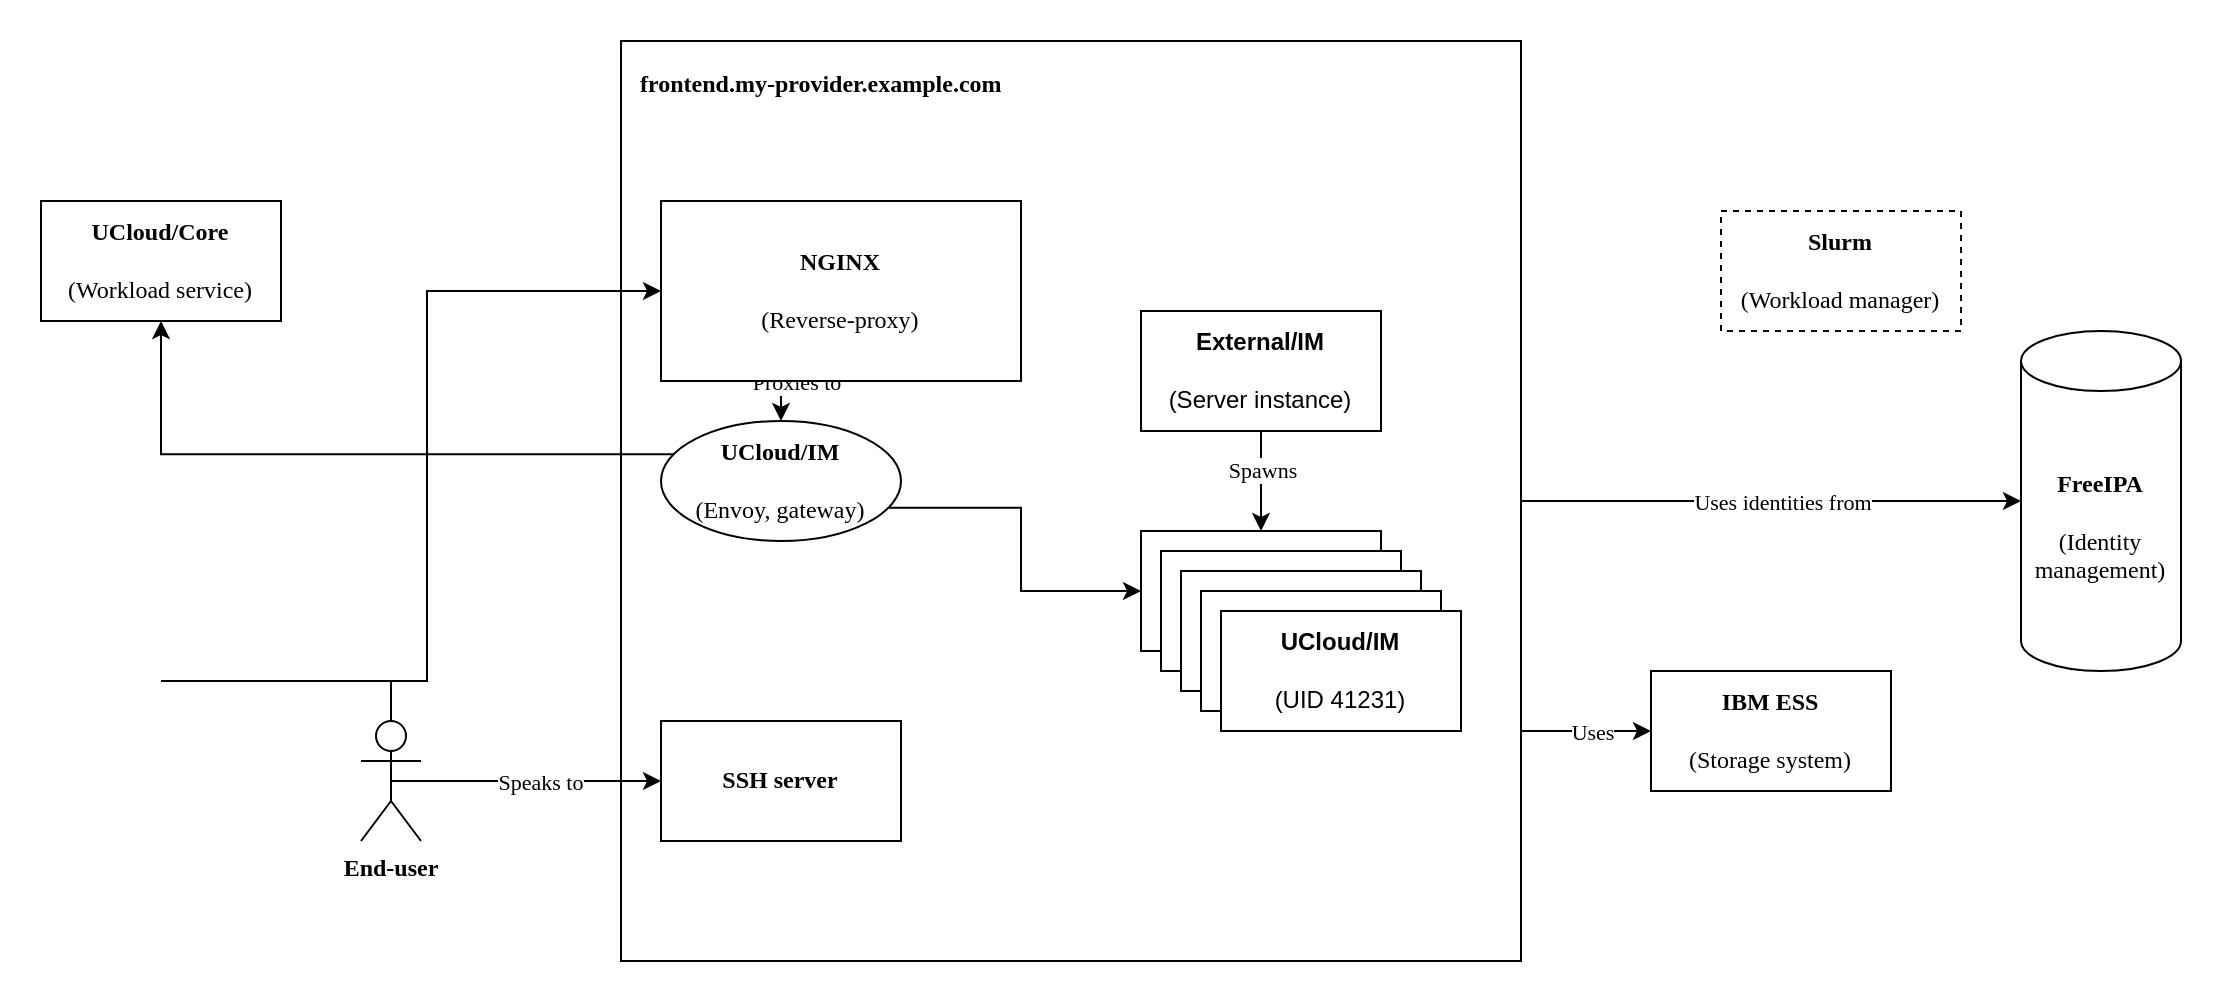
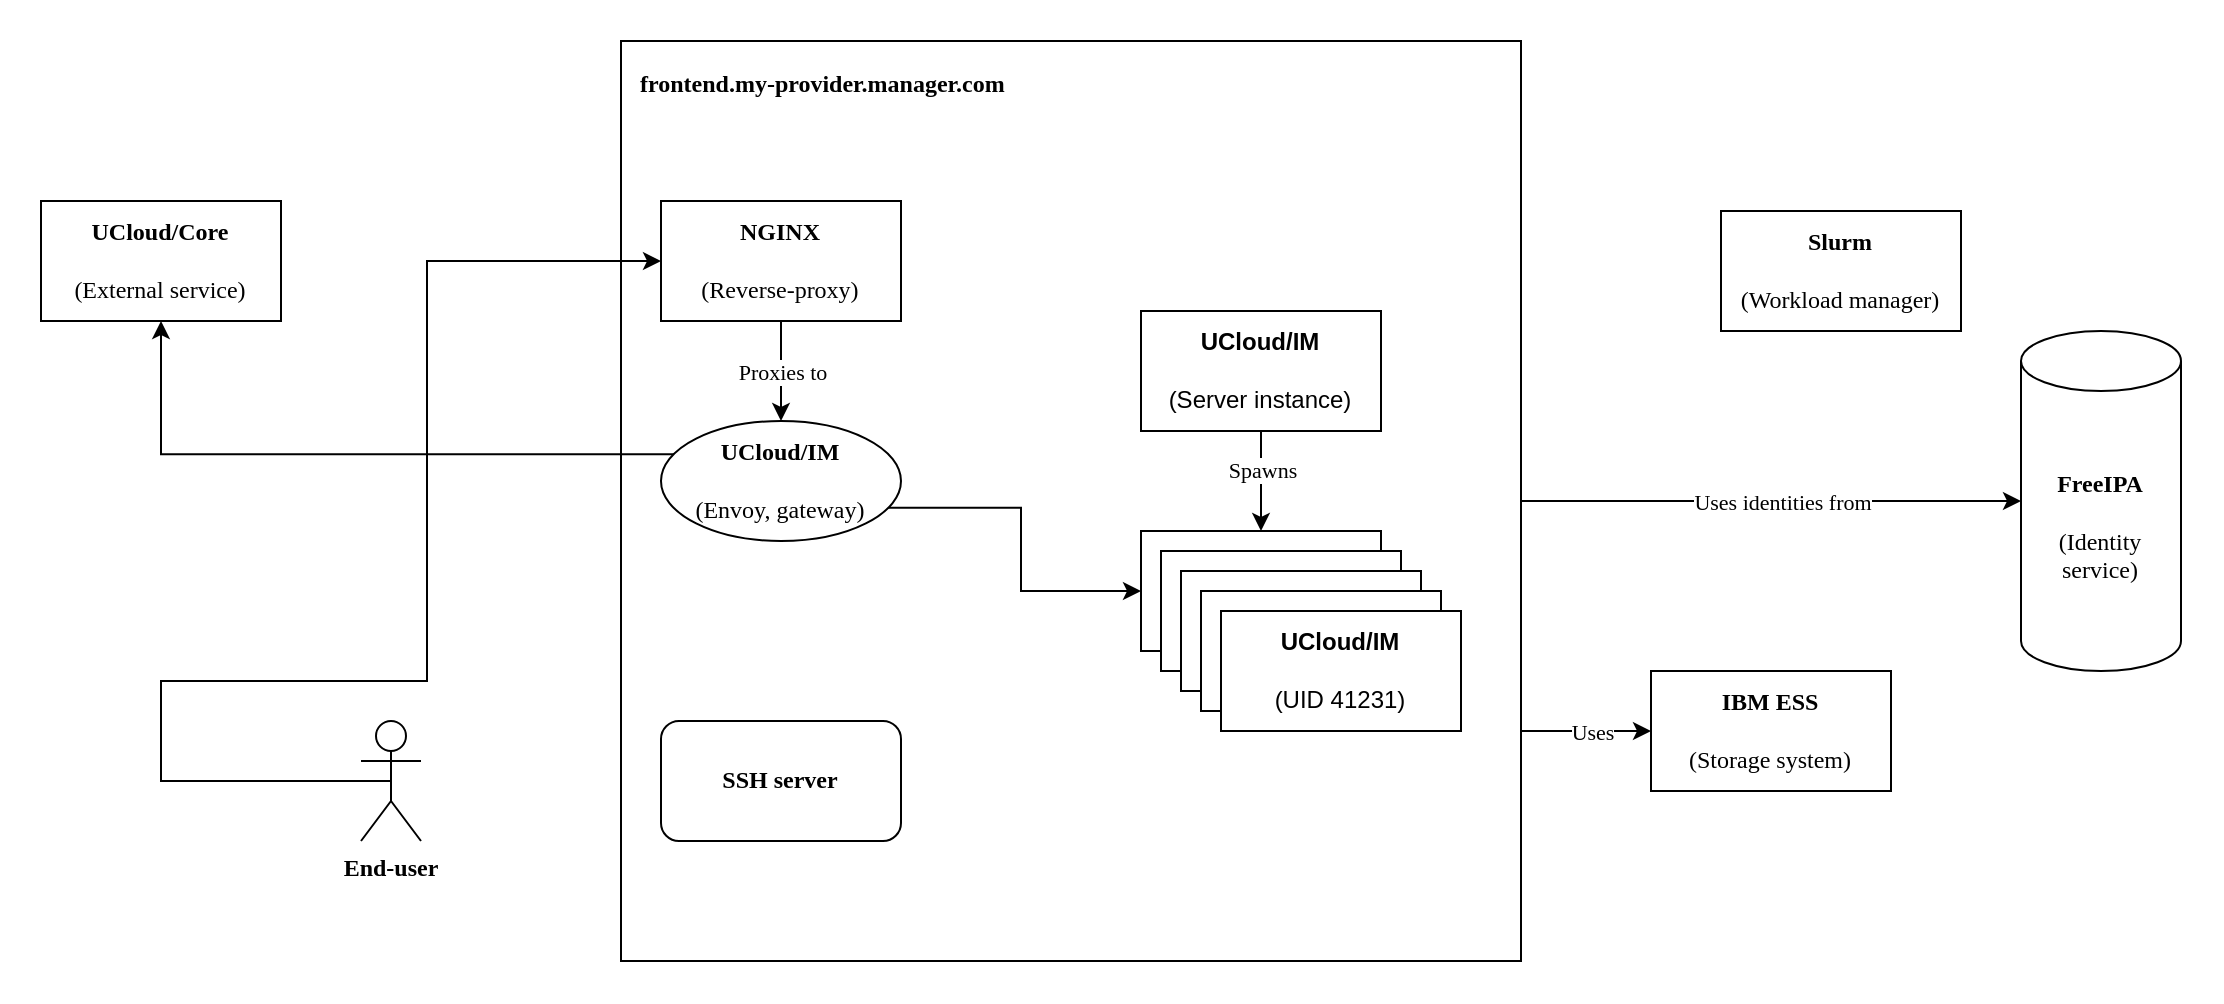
node "frontend.my-provider.example.com": label "frontend.my-provider.example.com" -> "frontend.my-provider.manager.com"
node "UCloud/Core (Workload service)": label "UCloud/Core (Workload service)" -> "UCloud/Core (External service)"
node "Slurm (Workload manager)": style dashed -> solid
node "NGINX (Reverse-proxy)": size 360x180 -> 240x120
node "External/IM (Server instance)": label "External/IM (Server instance)" -> "UCloud/IM (Server instance)"
node "FreeIPA (Identity management)": label "FreeIPA (Identity management)" -> "FreeIPA (Identity service)"
edge "End-user" -> "SSH server": removed, label "Speaks to"
node "SSH server": shape rectangle -> rounded rectangle
